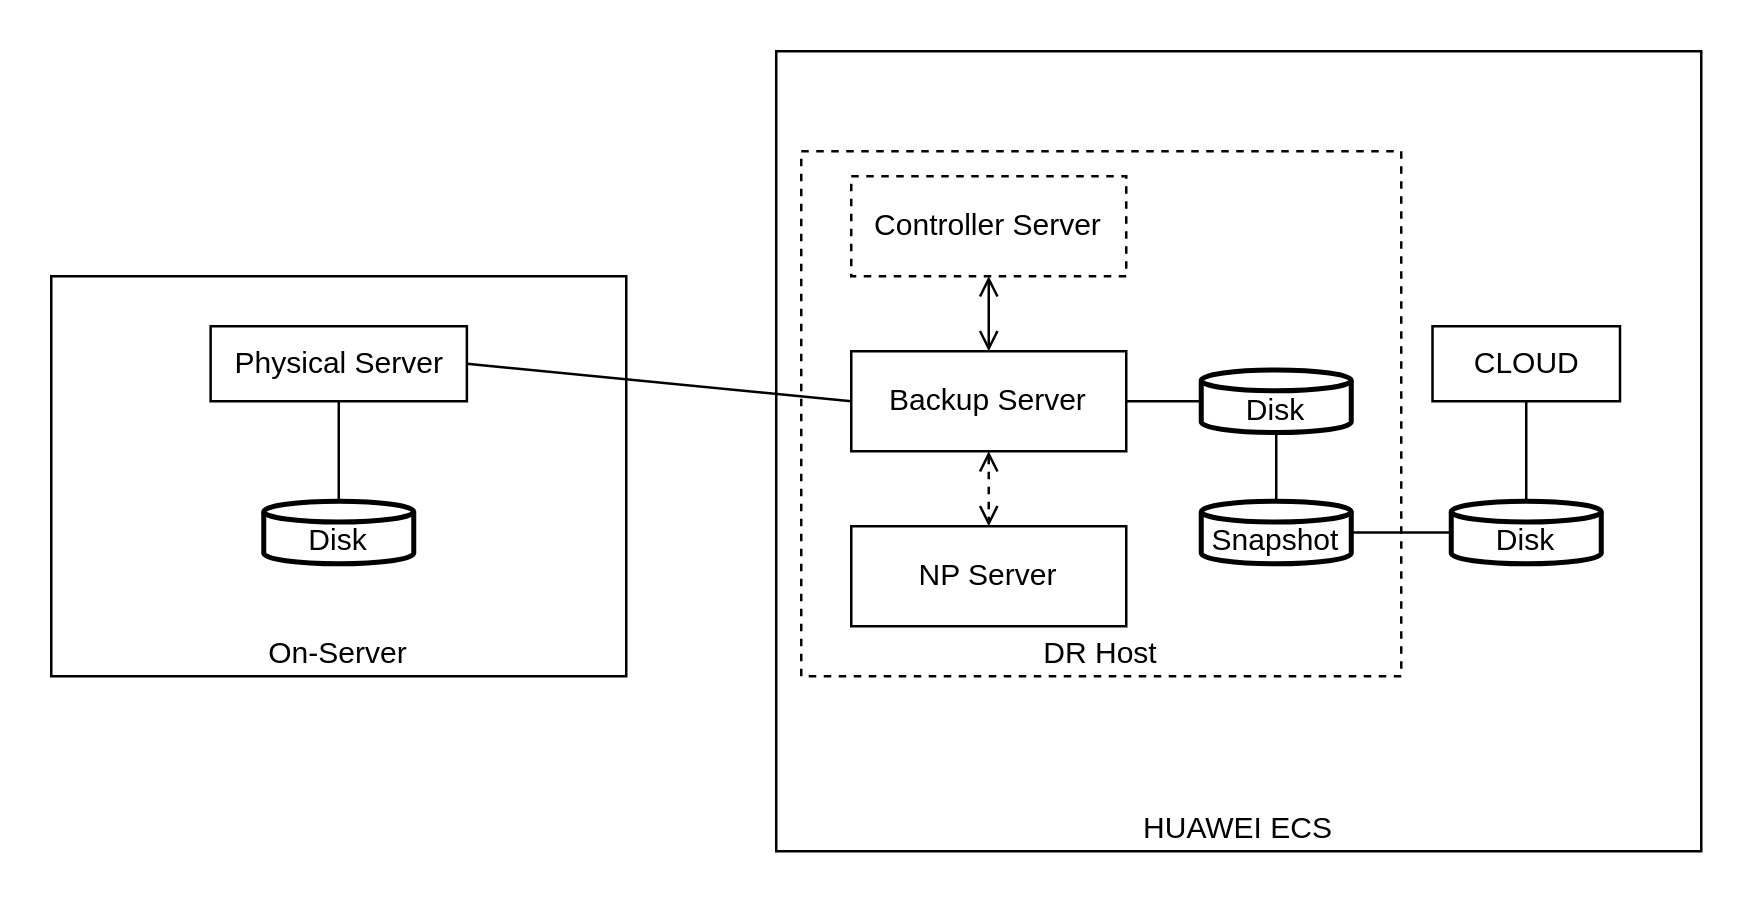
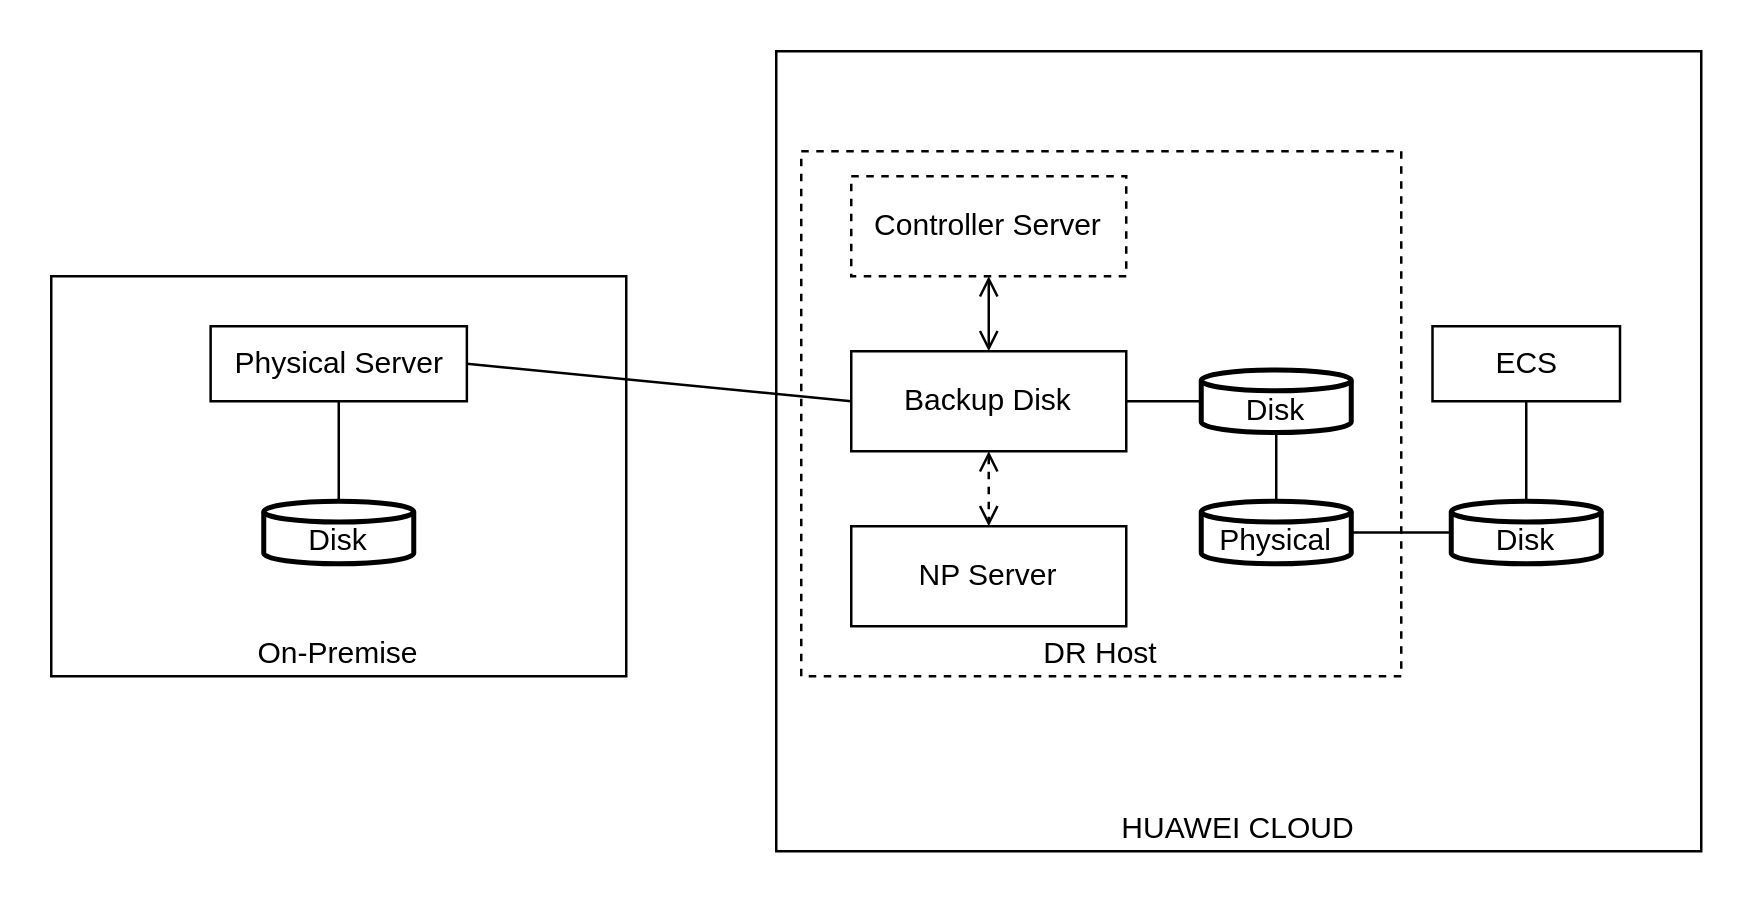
node "CLOUD": label "CLOUD" -> "ECS"
node "Backup Server": label "Backup Server" -> "Backup Disk"
node "Snapshot": label "Snapshot" -> "Physical"
node "On-Server": label "On-Server" -> "On-Premise"
node "HUAWEI ECS": label "HUAWEI ECS" -> "HUAWEI CLOUD"
